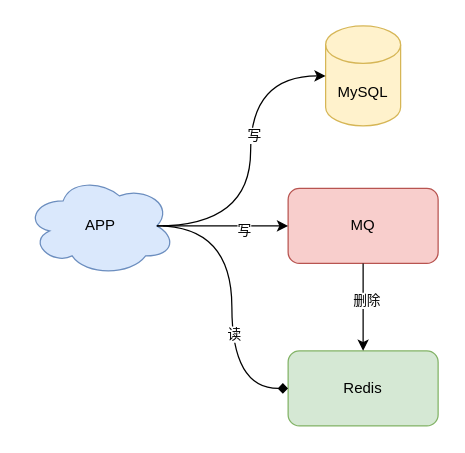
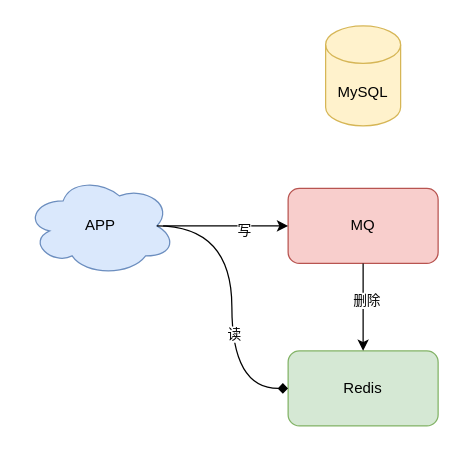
edge "APP" -> "MySQL": removed, label "写"
